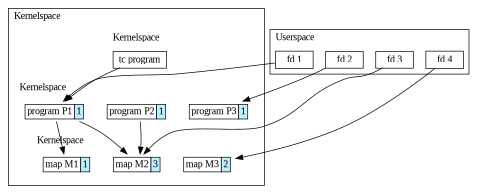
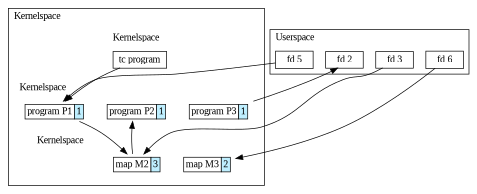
node "fd 1": label "fd 1" -> "fd 5"
node "fd 4": label "fd 4" -> "fd 6"
edge "fd 2" -> "program P3": reversed
edge "program P2" -> "map M2": reversed
node "map M1": removed
